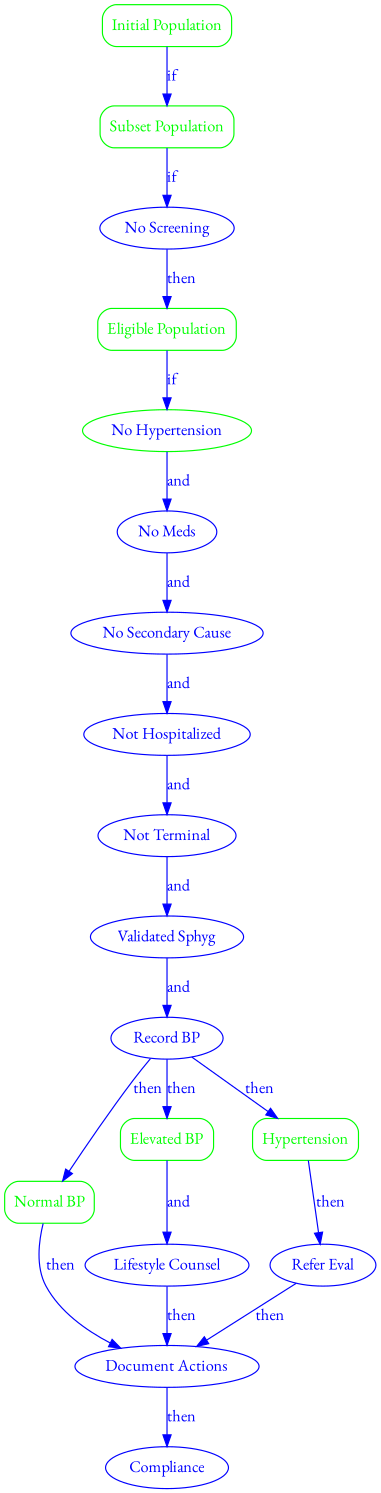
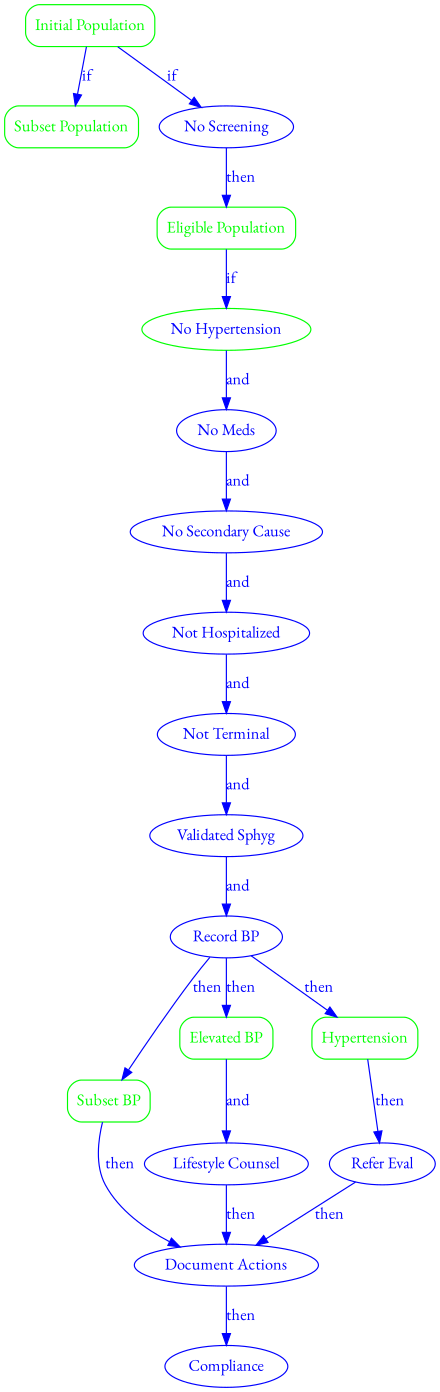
edge "Subset Population" -> "No Screening": now "Initial Population" -> "No Screening"
node "Normal BP": label "Normal BP" -> "Subset BP"
